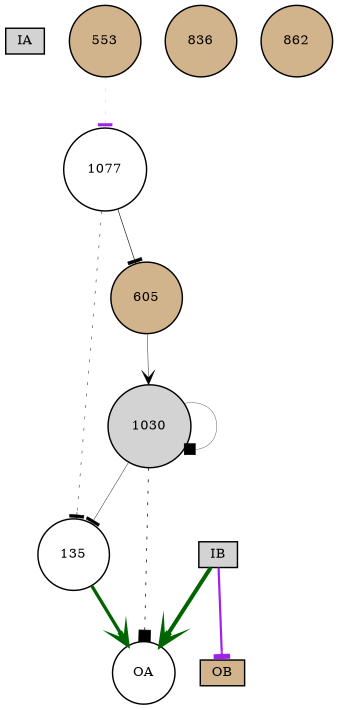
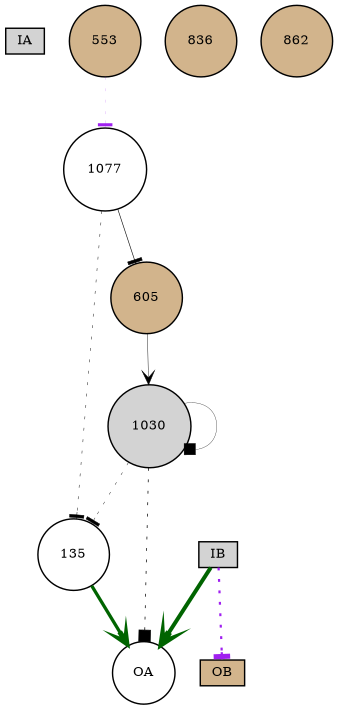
edge "1030" -> "135": style solid -> dotted
edge "IB" -> "OB": style solid -> dotted
